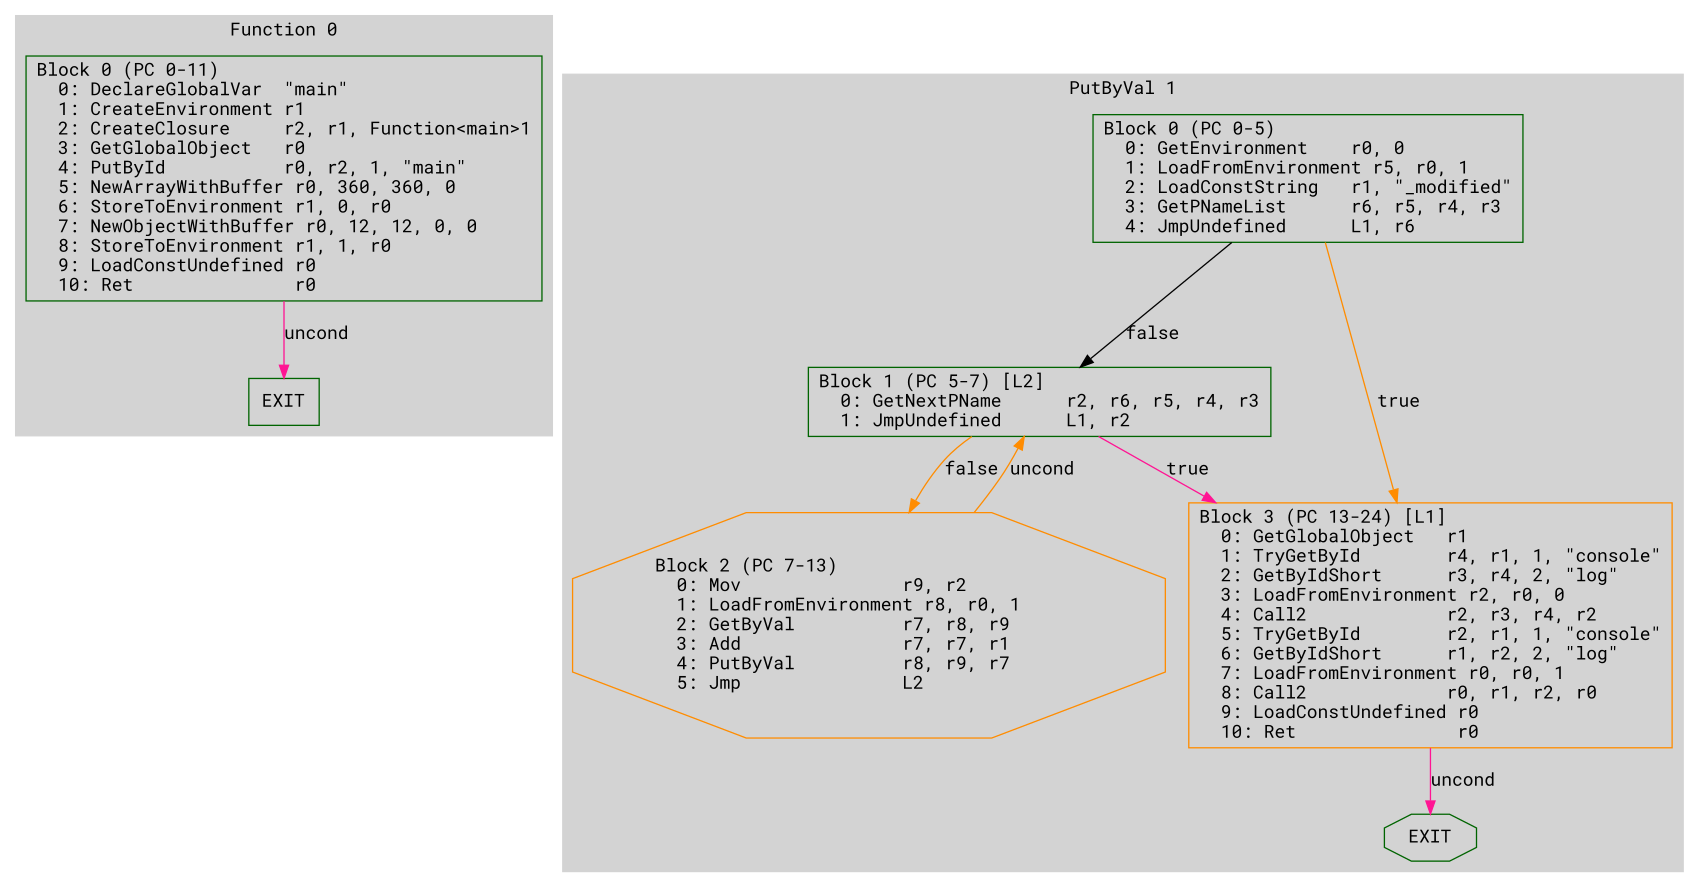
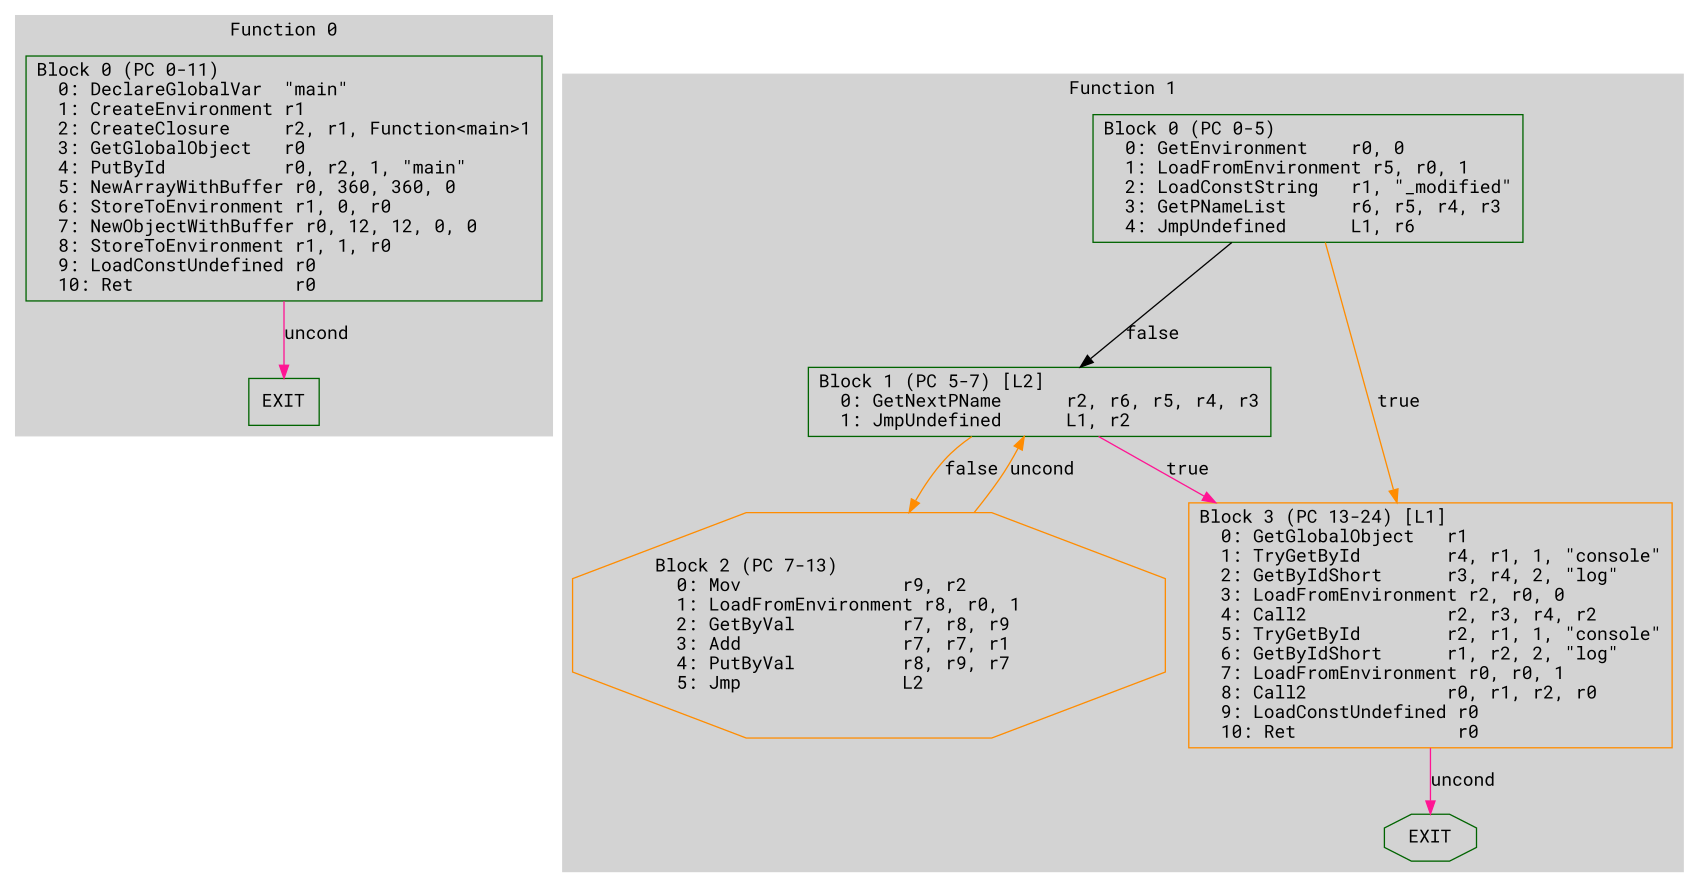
cluster "PutByVal 1": label "PutByVal 1" -> "Function 1"
